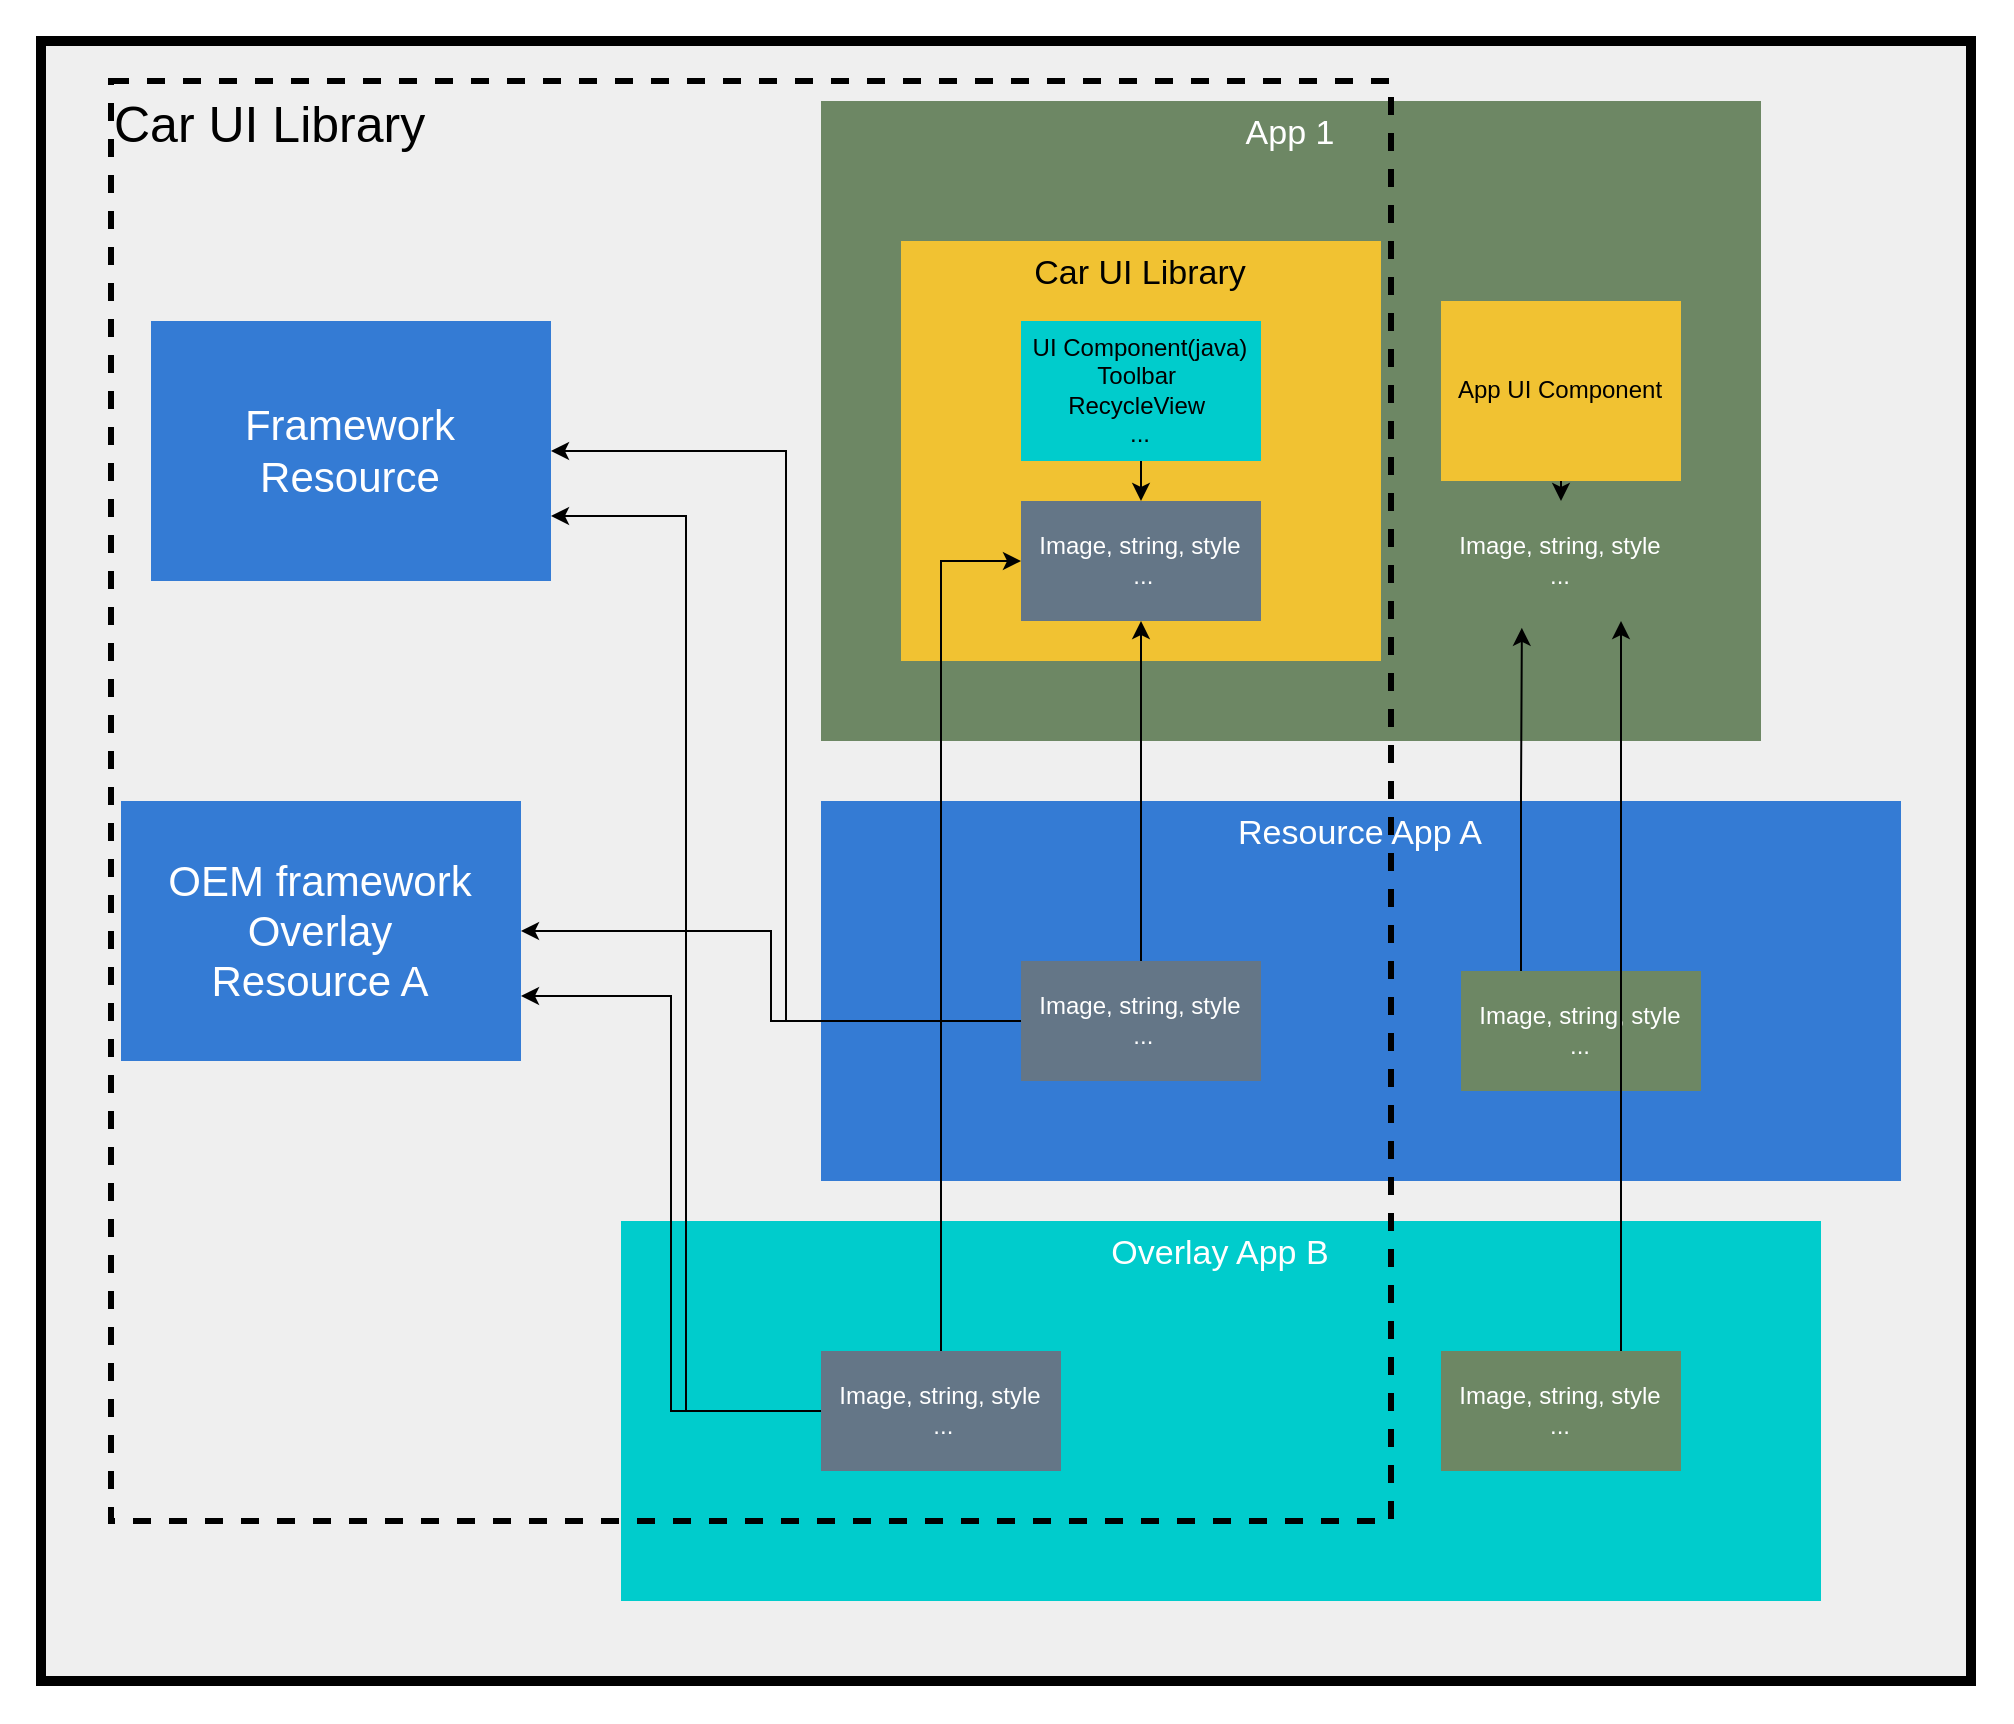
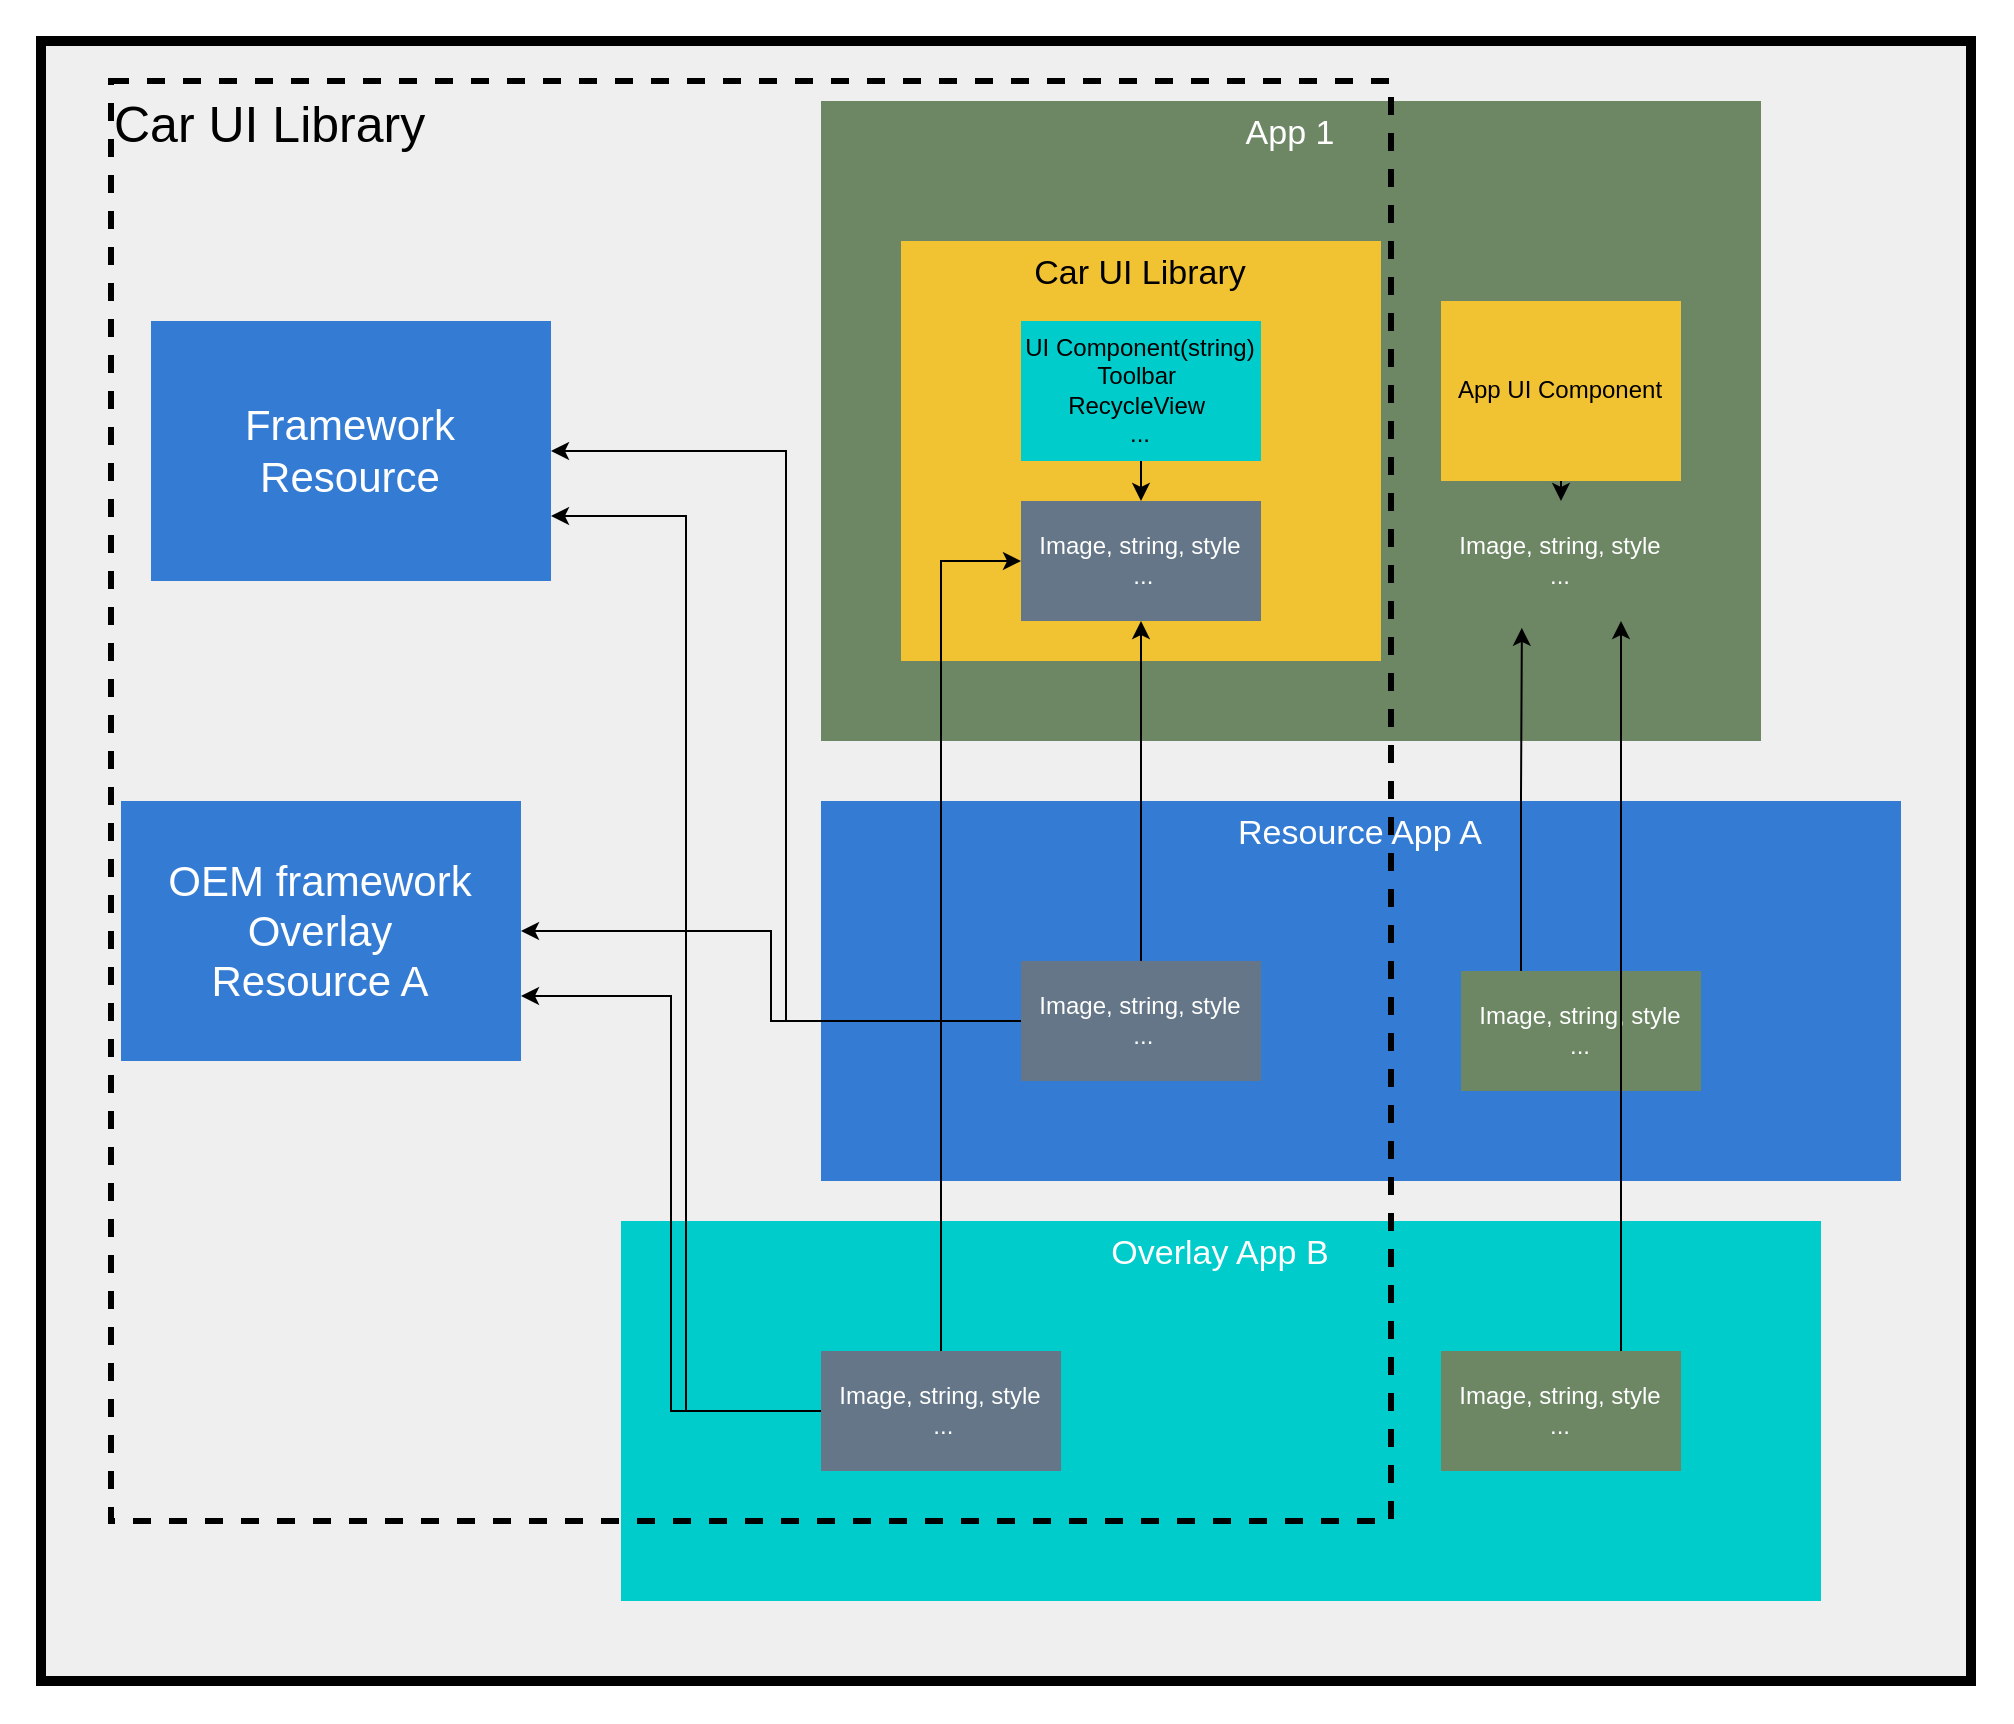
node "UI Component(java) Toolbar RecycleView ...": label "UI Component(java) Toolbar RecycleView ..." -> "UI Component(string) Toolbar RecycleView ..."
